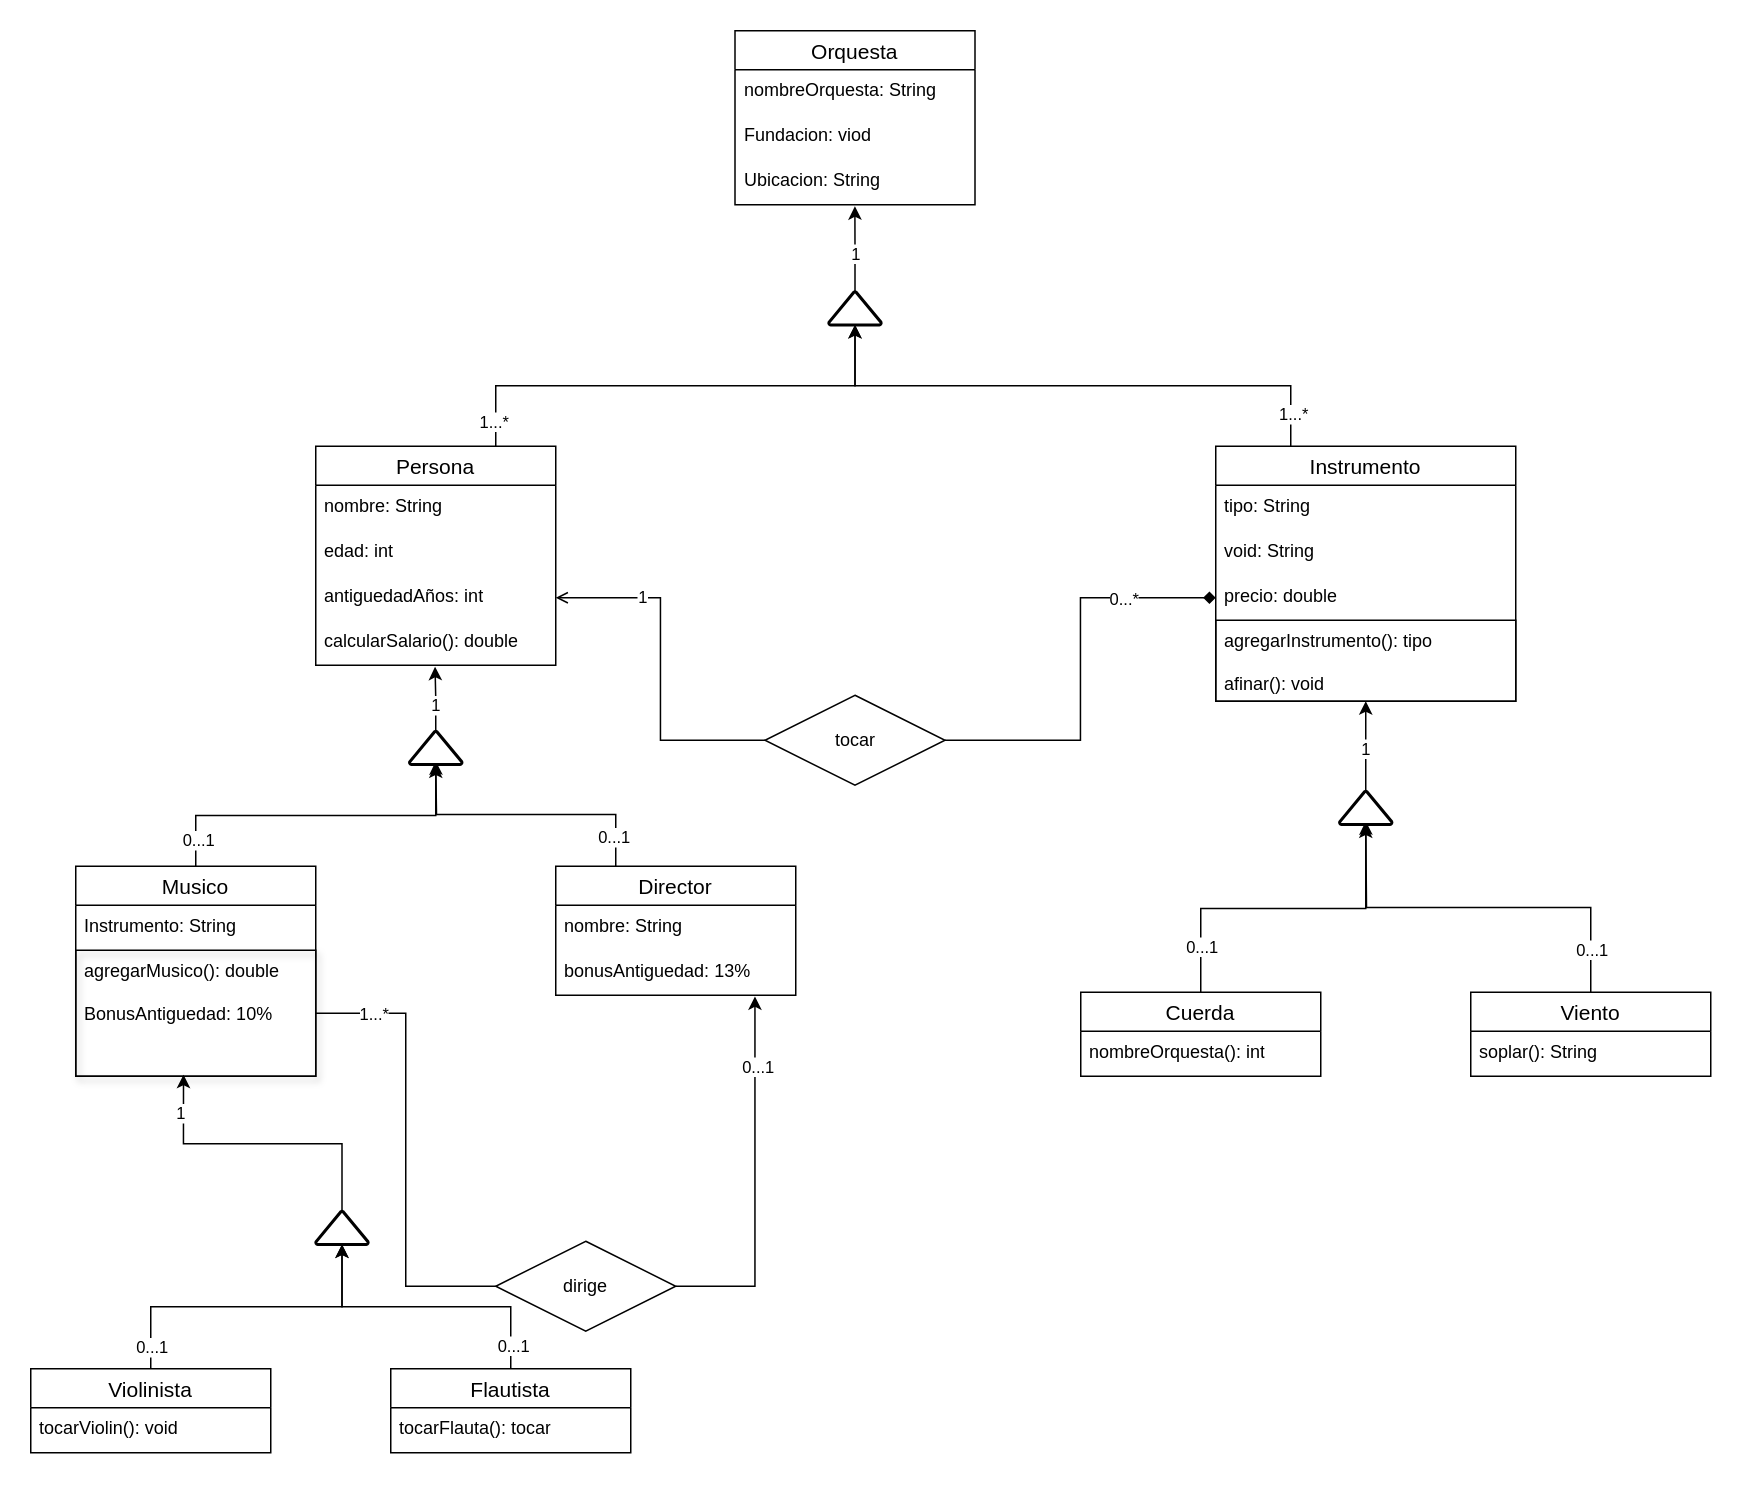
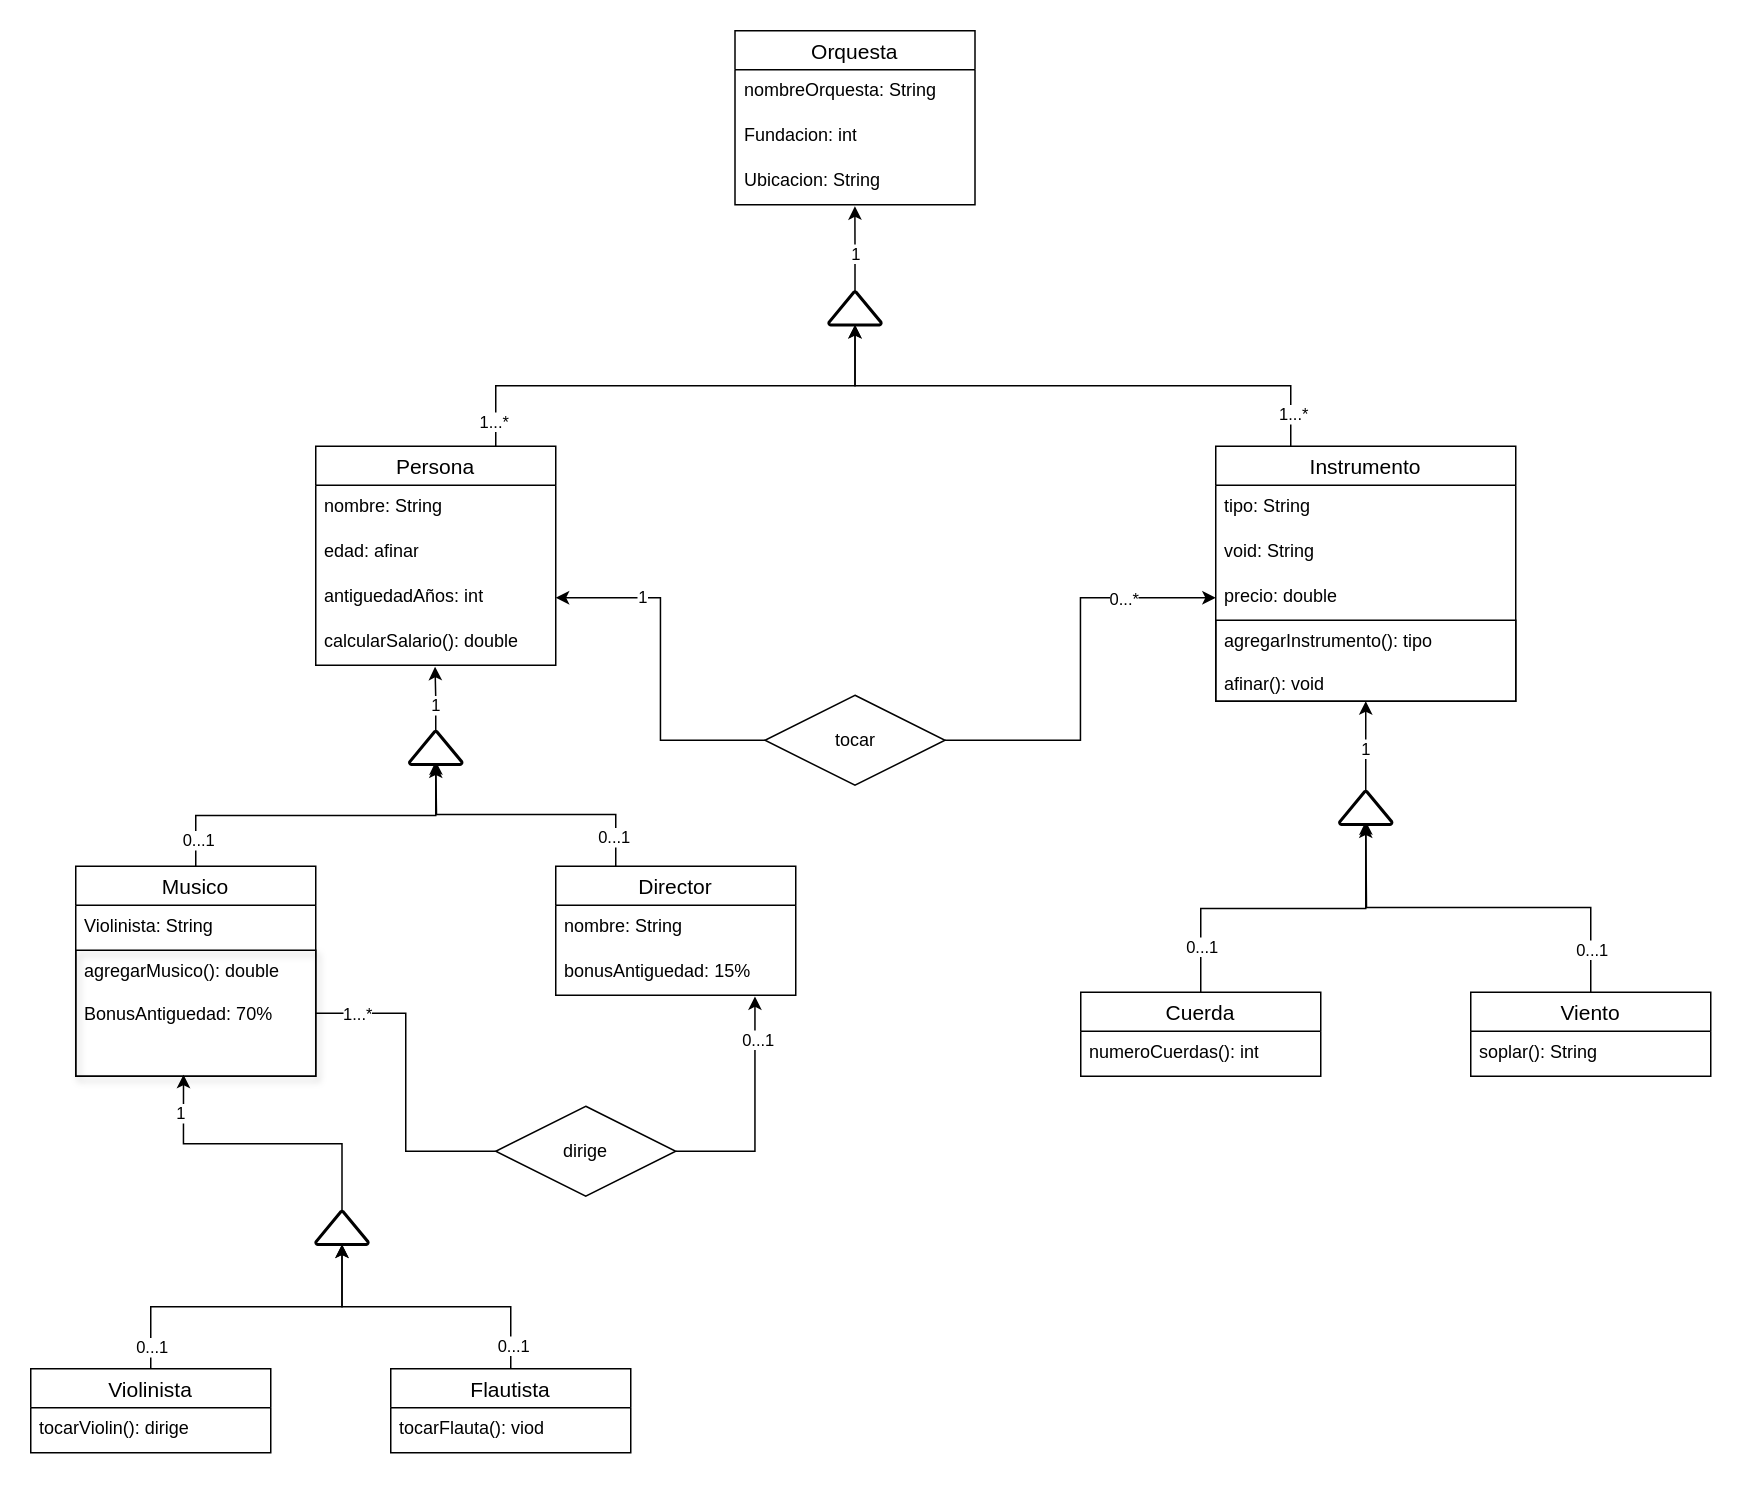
node "Fundacion: viod": label "Fundacion: viod" -> "Fundacion: int"
node "edad: int": label "edad: int" -> "edad: afinar"
edge "tocar" -> "antiguedadAños: int": arrowhead open -> classic
edge "tocar" -> "precio: double": arrowhead diamond -> classic
node "Instrumento: String": label "Instrumento: String" -> "Violinista: String"
node "bonusAntiguedad: 13%": label "bonusAntiguedad: 13%" -> "bonusAntiguedad: 15%"
node "agregarMusico(): double BonusAntiguedad: 10%": label "agregarMusico(): double BonusAntiguedad: 10%" -> "agregarMusico(): double BonusAntiguedad: 70%"
node "nombreOrquesta(): int": label "nombreOrquesta(): int" -> "numeroCuerdas(): int"
node "dirige": moved (586, 1286) -> (586, 1151)
node "tocarViolin(): void": label "tocarViolin(): void" -> "tocarViolin(): dirige"
node "tocarFlauta(): tocar": label "tocarFlauta(): tocar" -> "tocarFlauta(): viod"
